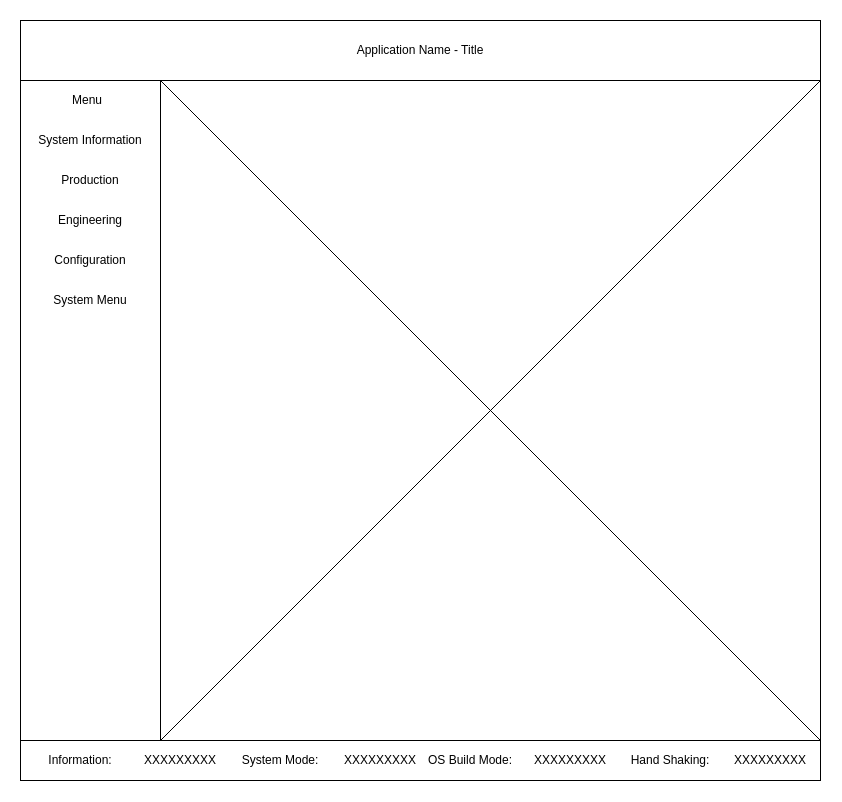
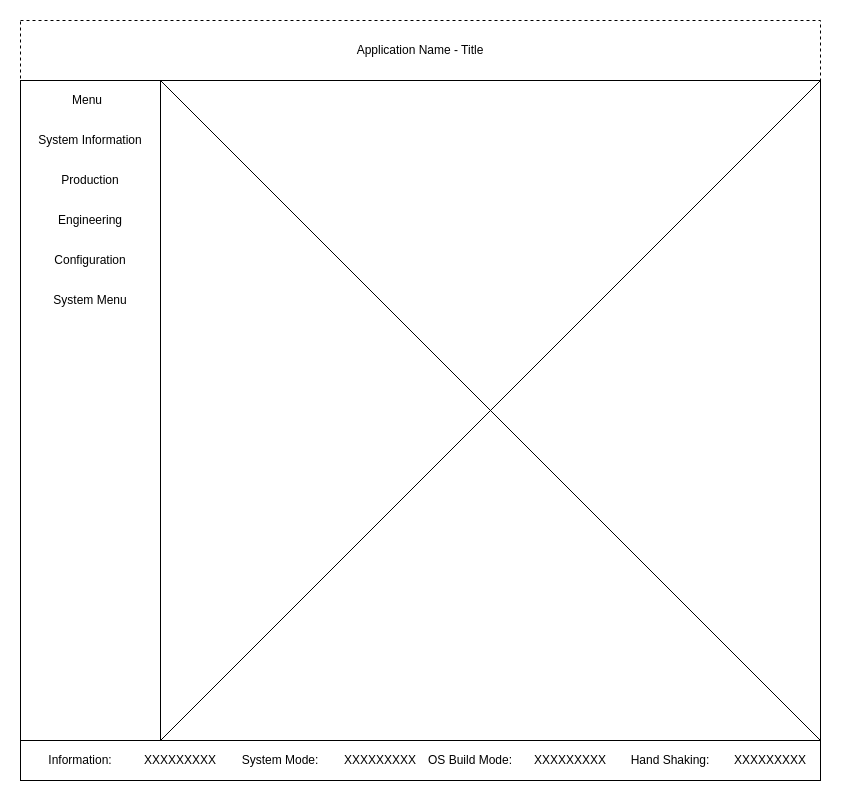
node "Application Name - Title": style solid -> dashed
